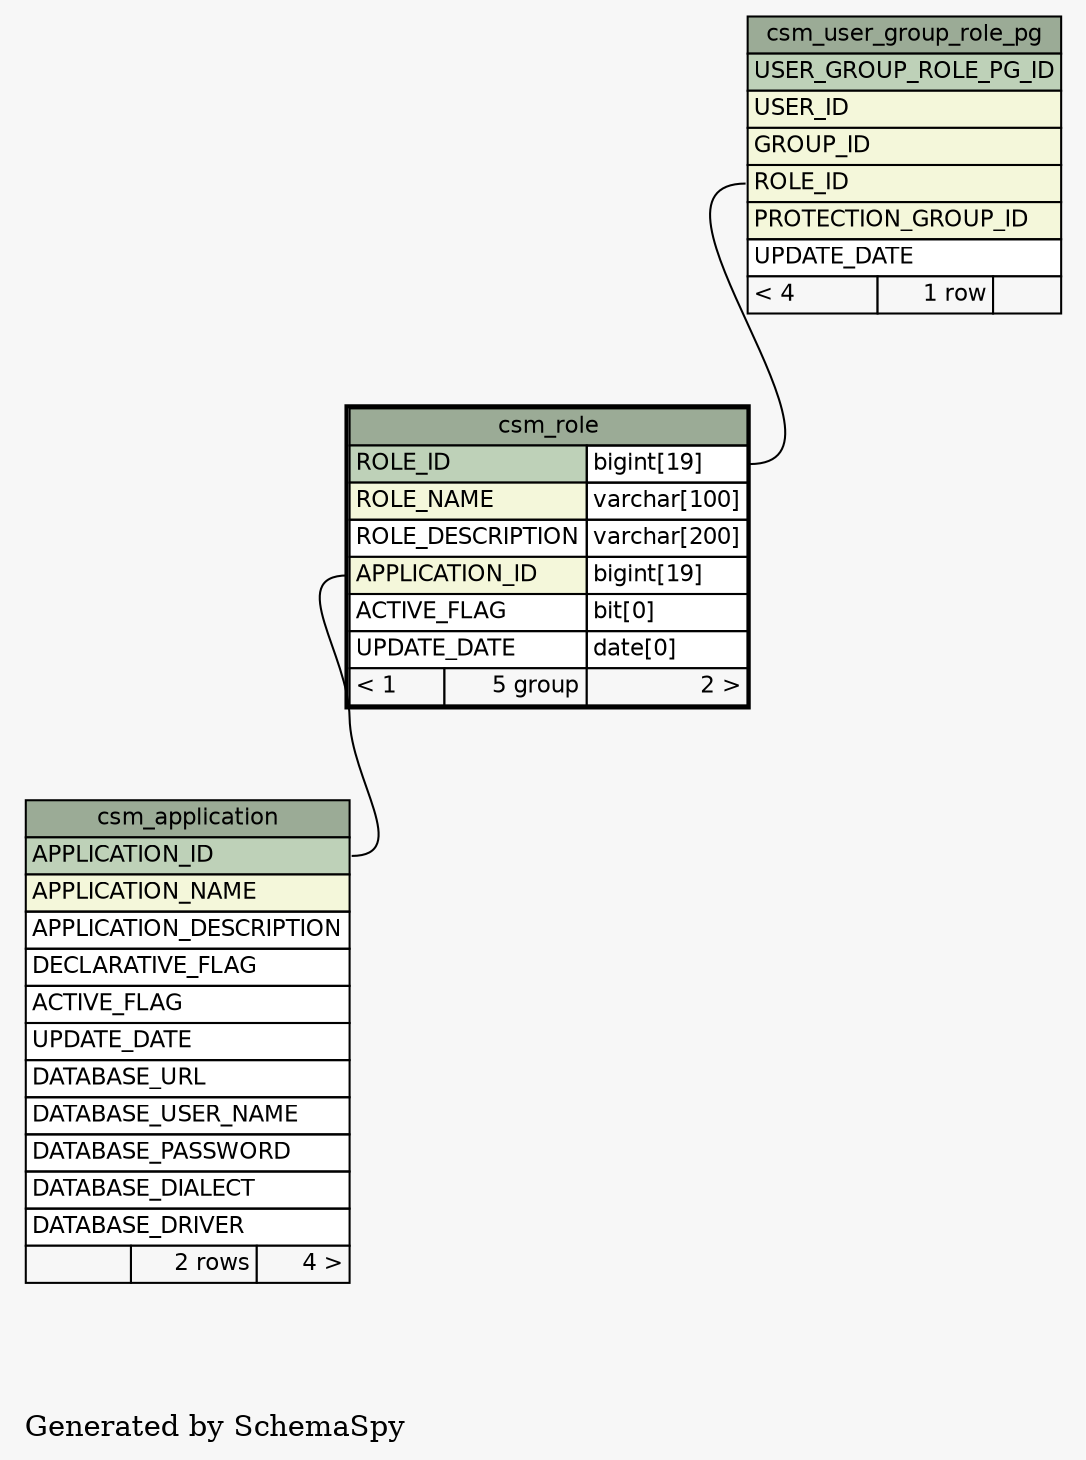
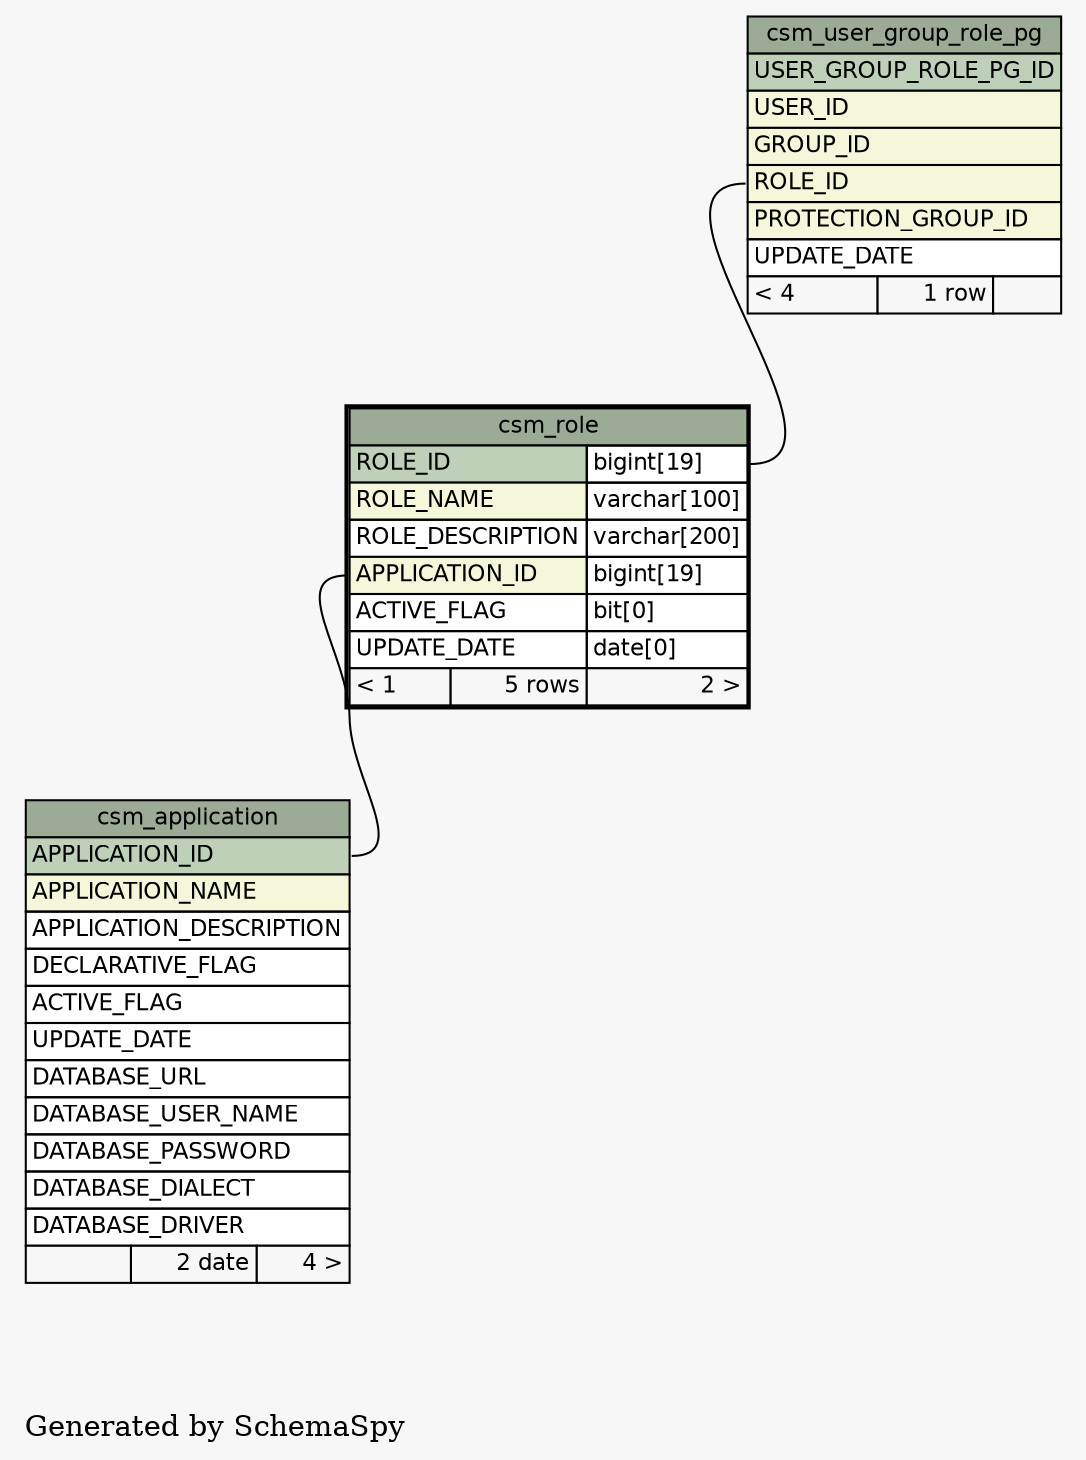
node "csm_role": text "5 group" -> "5 rows"
node "csm_application": text "2 rows" -> "2 date"
